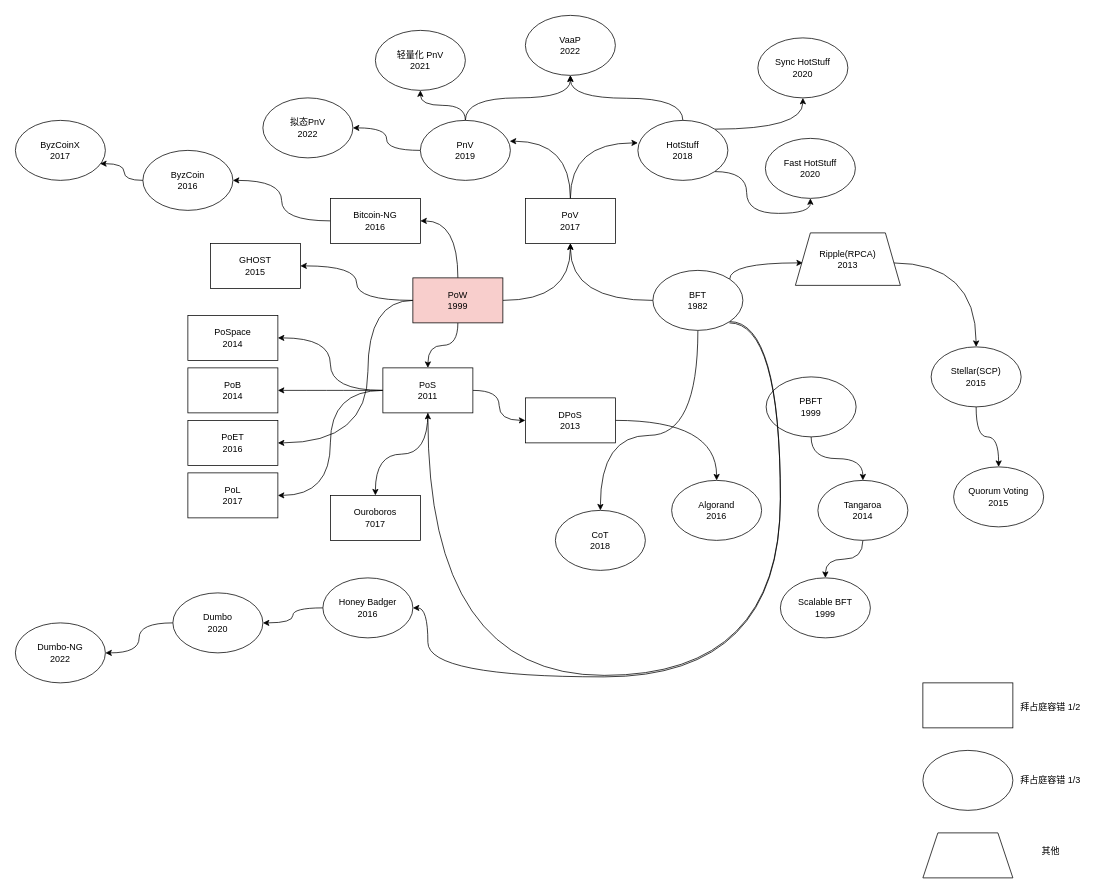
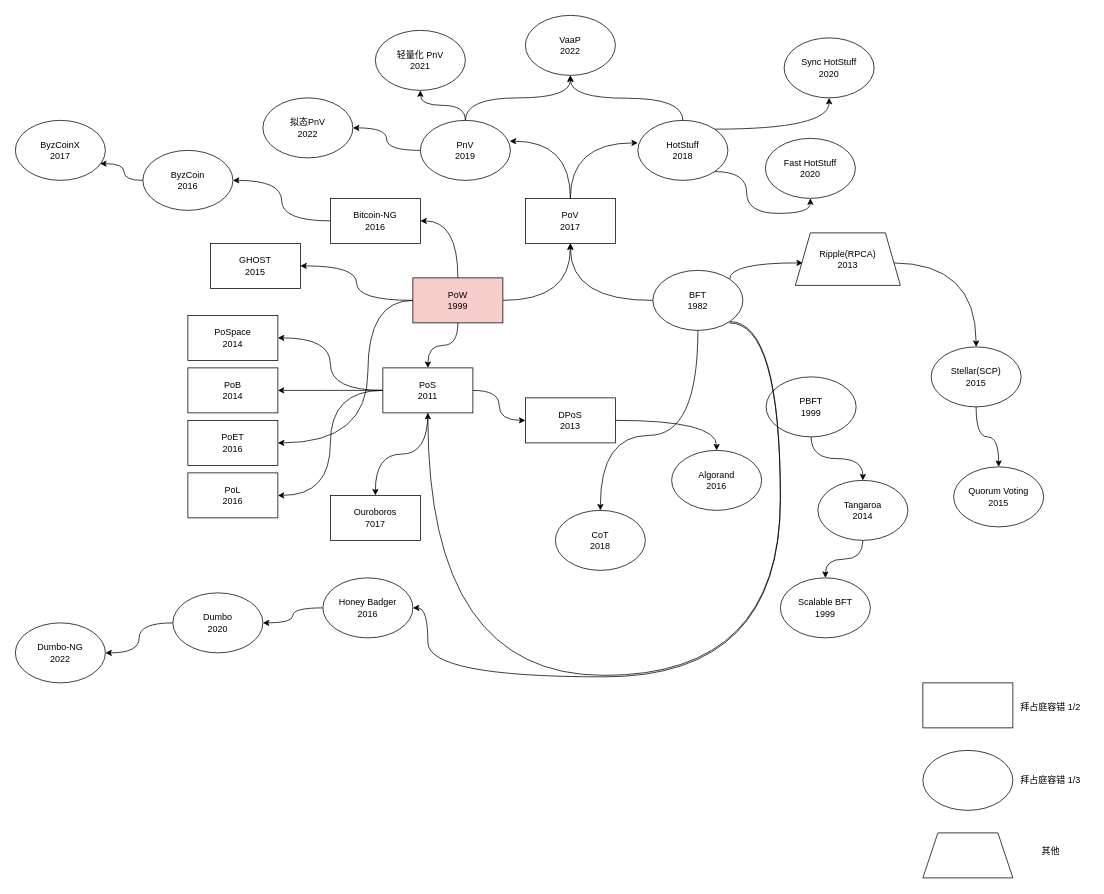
node "Sync HotStuff 2020": moved (803, 68) -> (829, 68)
node "PoL 2017": label "PoL 2017" -> "PoL 2016"
node "Algorand 2016": moved (717, 510) -> (717, 480)
